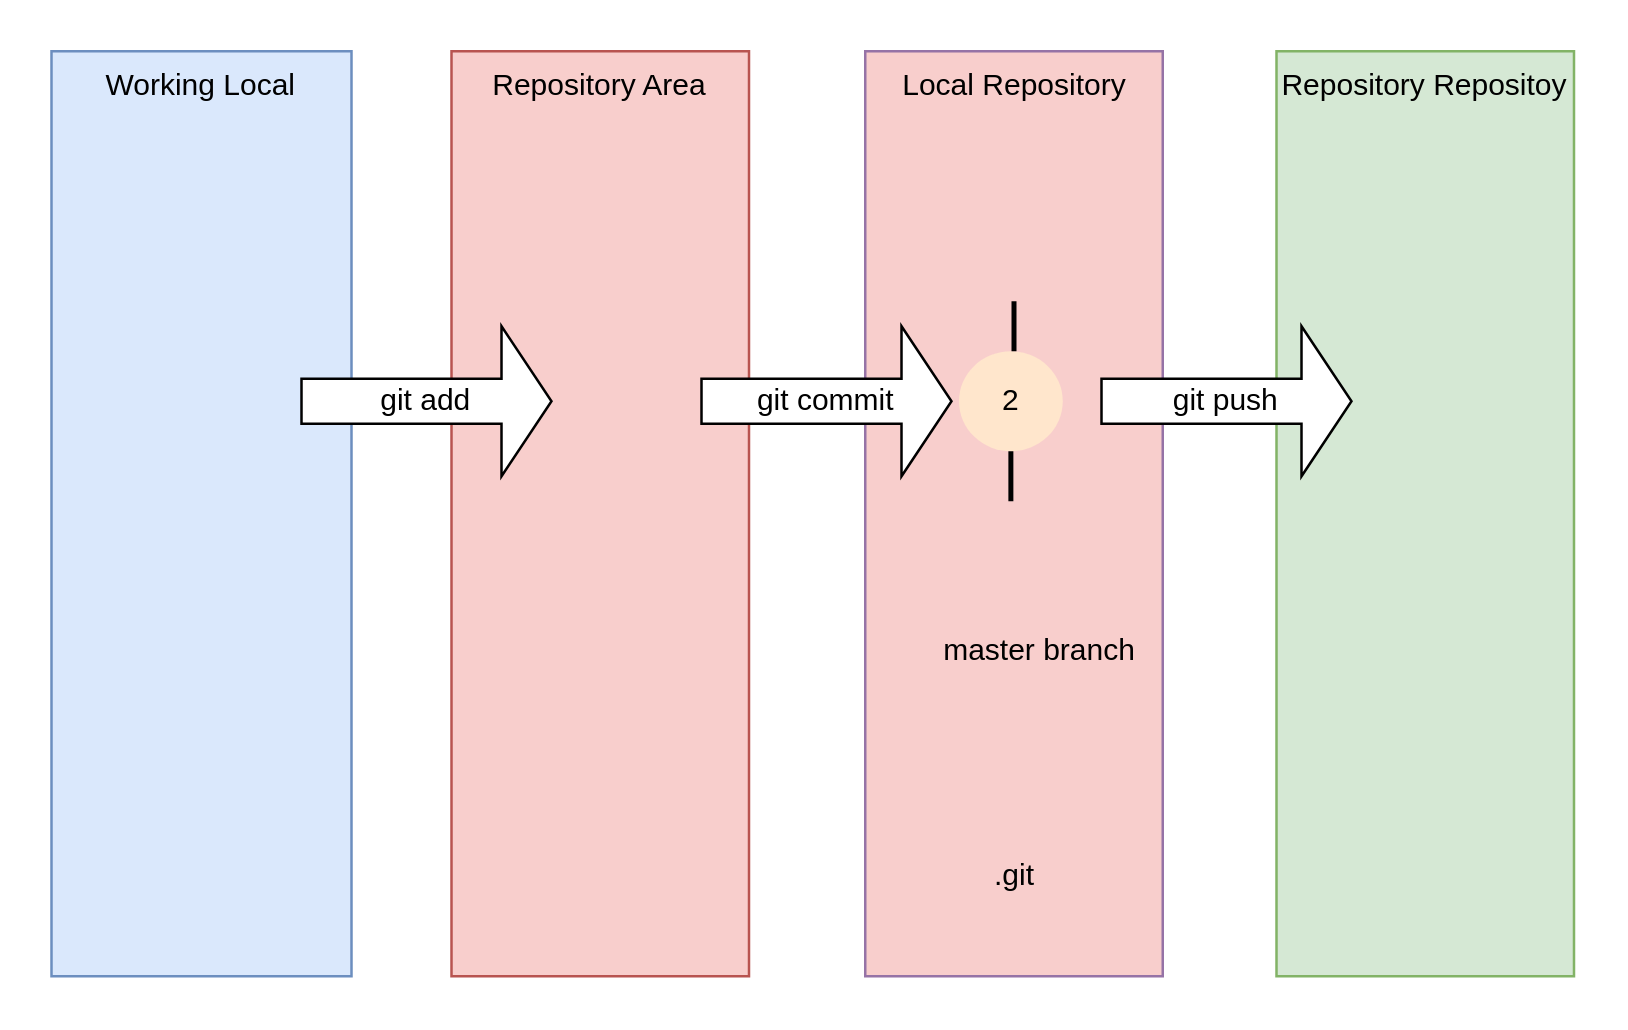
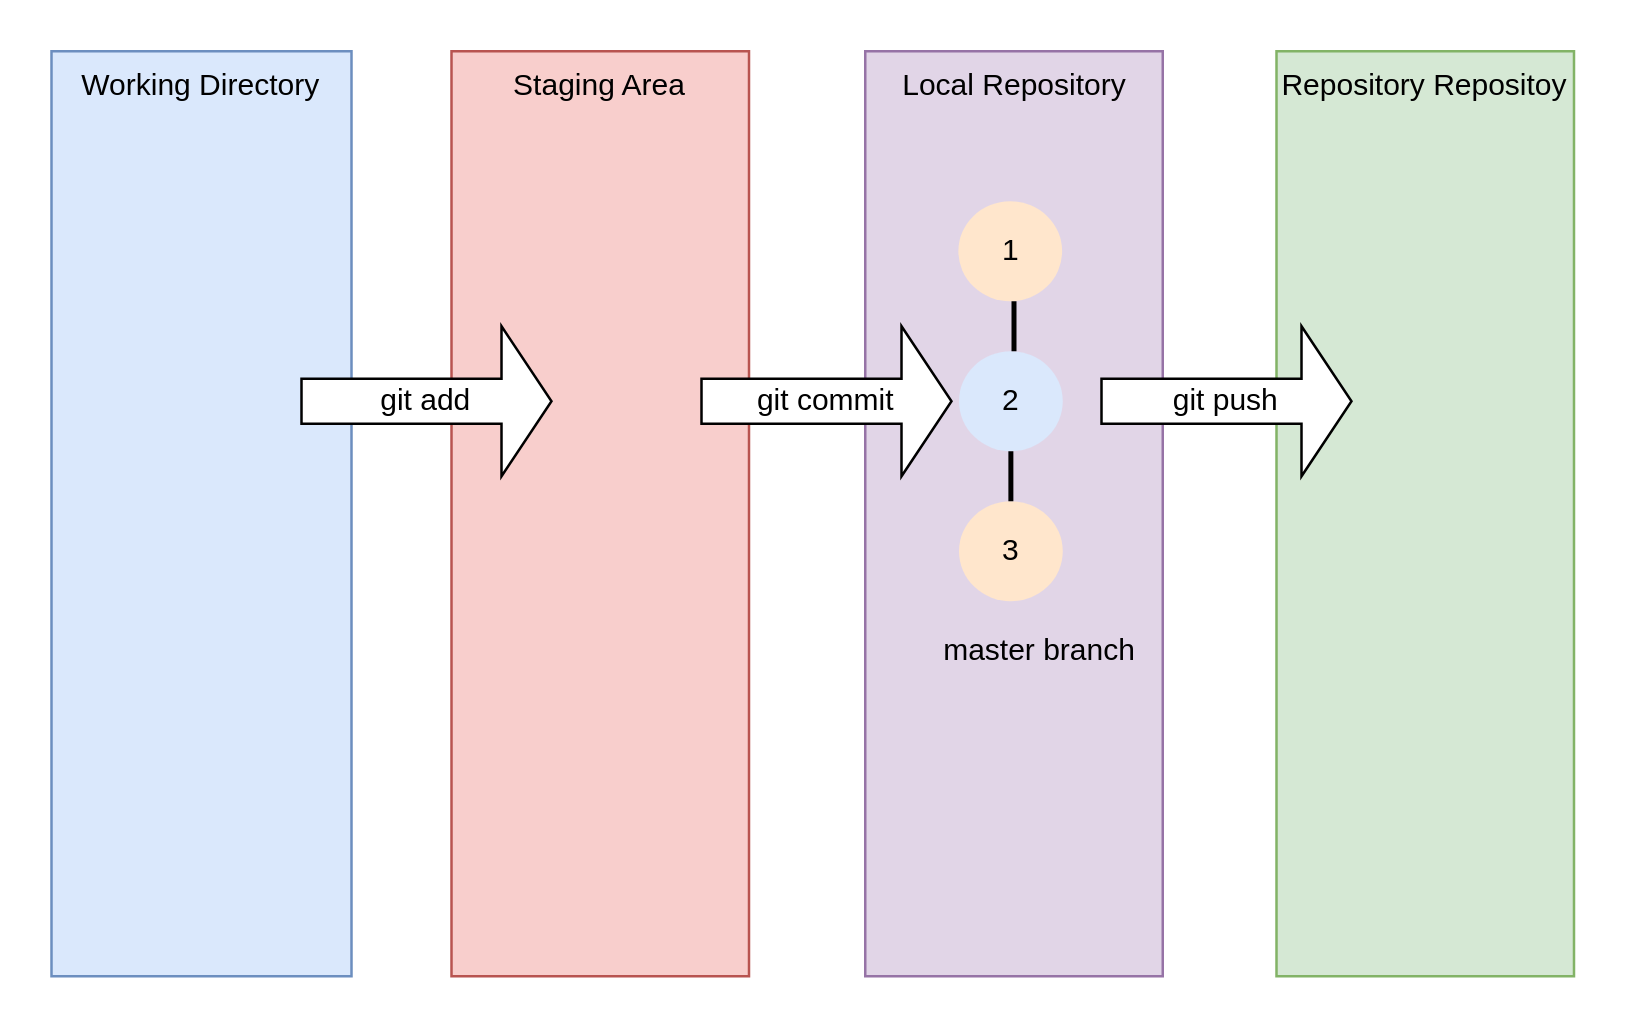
node "Working Local": label "Working Local" -> "Working Directory"
node "Repository Area": label "Repository Area" -> "Staging Area"
node "Local Repository": fillcolor #f8cecc -> #e1d5e7
node "1": added
node "2": fillcolor #ffe6cc -> #dae8fc
node "3": added
node ".git": removed
